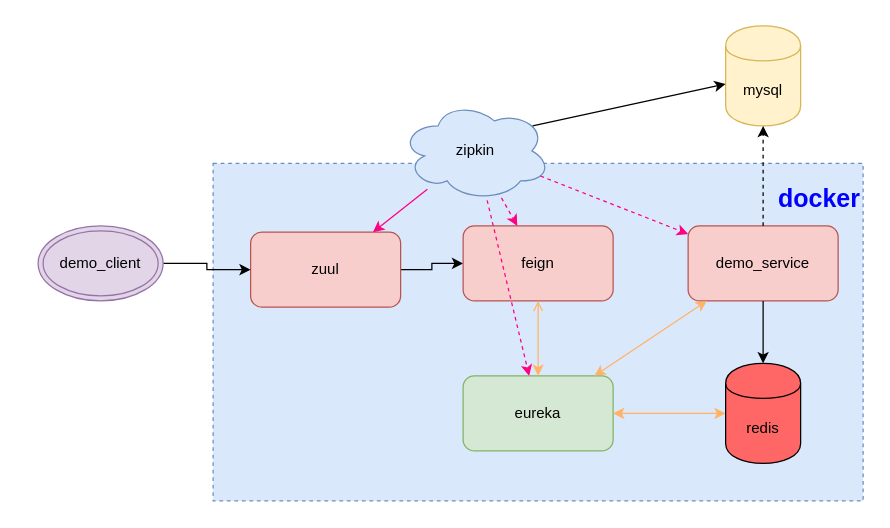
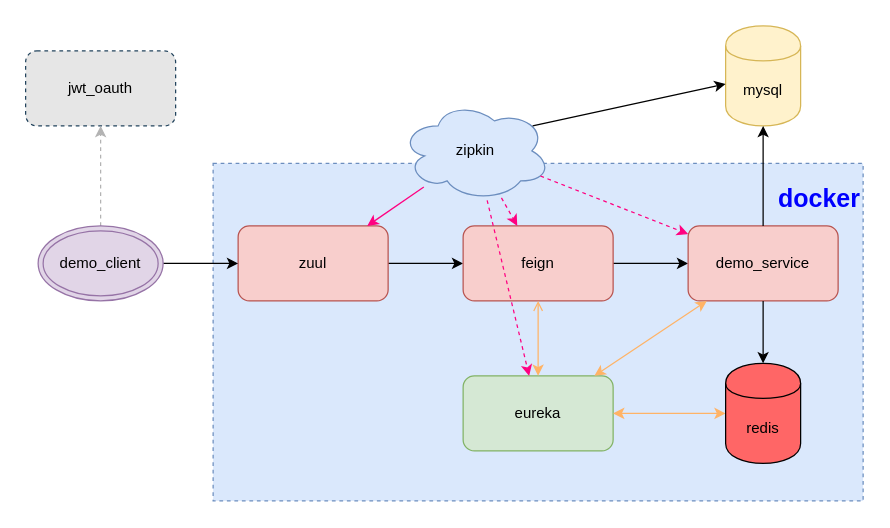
node "jwt_oauth": added
edge "demo_service" -> "mysql": style dashed -> solid
edge "demo_client" -> "jwt_oauth": added
edge "feign" -> "demo_service": added
node "zuul": moved (326, 269) -> (313, 263)
